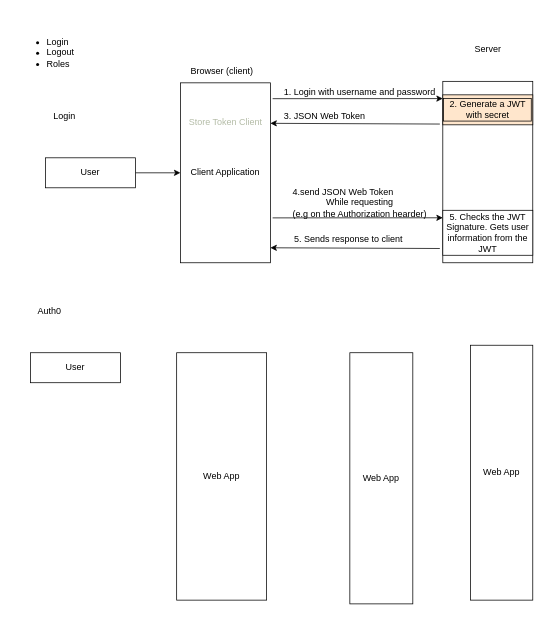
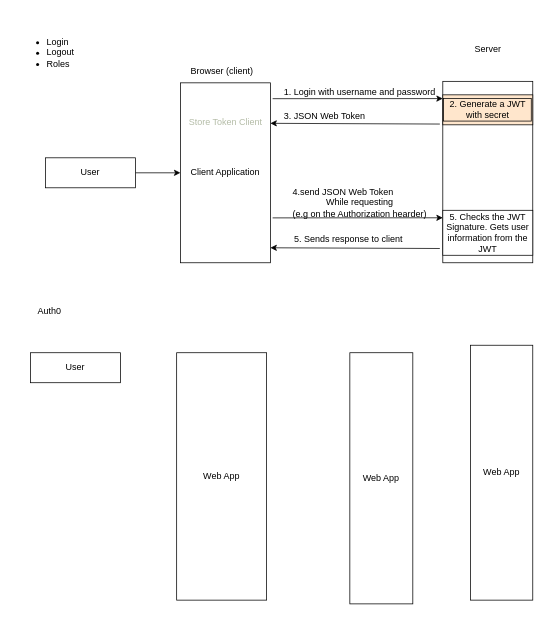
node "Login": removed
